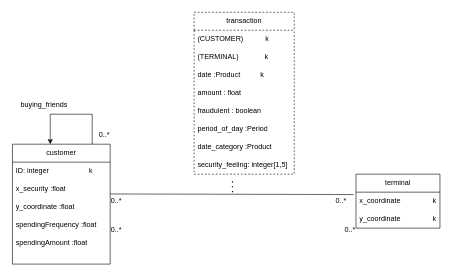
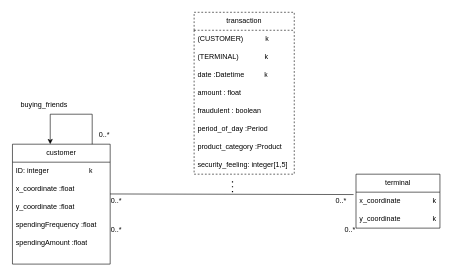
node "date :Product k": label "date :Product k" -> "date :Datetime k"
node "date_category :Product": label "date_category :Product" -> "product_category :Product"
node "x_security :float": label "x_security :float" -> "x_coordinate :float"
